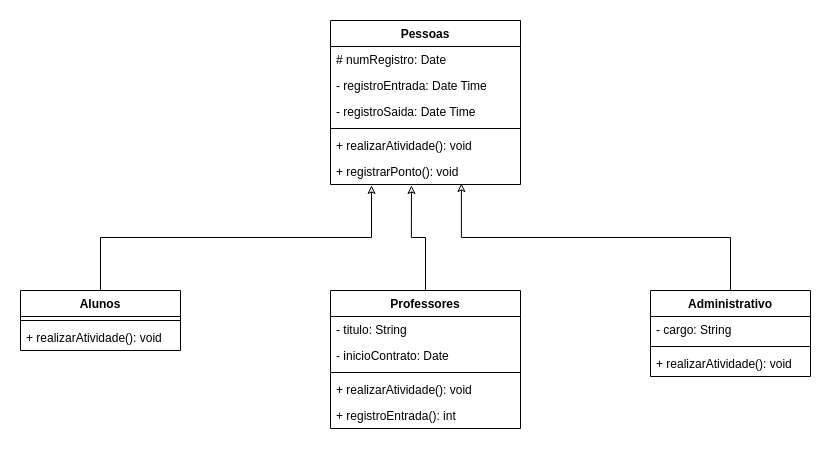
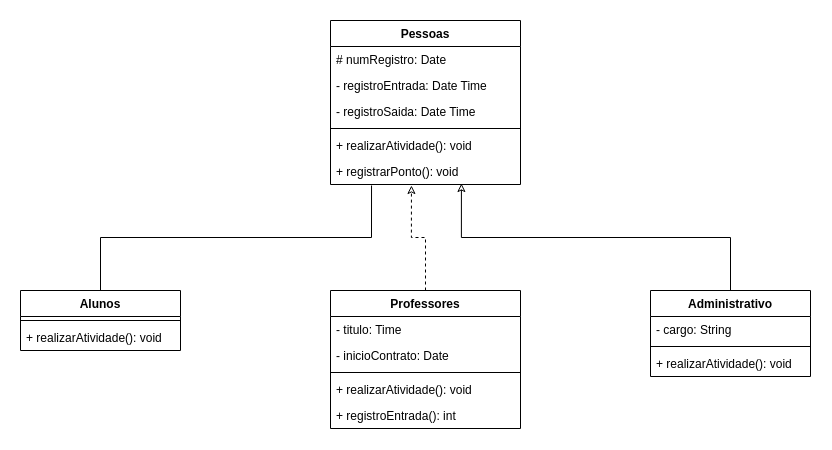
edge "Alunos" -> "+ registrarPonto(): void": arrowhead classic -> none
edge "Professores" -> "+ registrarPonto(): void": style solid -> dashed
node "- titulo: String": label "- titulo: String" -> "- titulo: Time"
